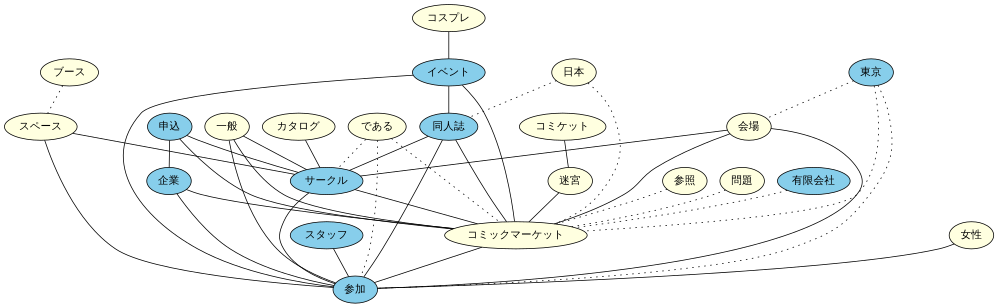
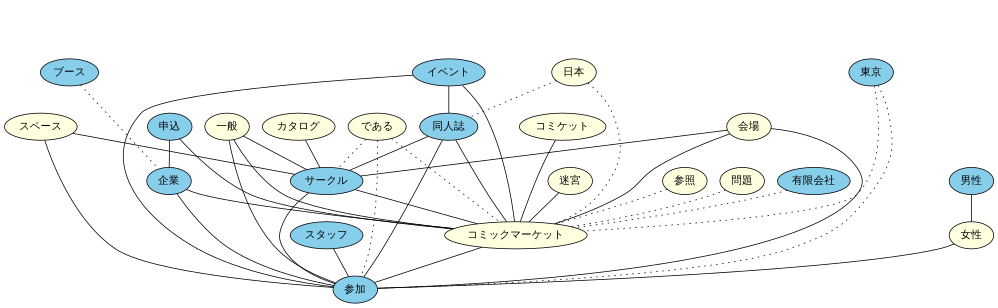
node "コスプレ": removed
node "ブース": fillcolor lightyellow -> skyblue
edge "ブース" -- "スペース": now "ブース" -- "企業"
edge "東京" -- "会場": removed
edge "コミケット" -- "迷宮": now "コミケット" -- "コミックマーケット"
edge "申込" -- "サークル": removed
node "男性": added
